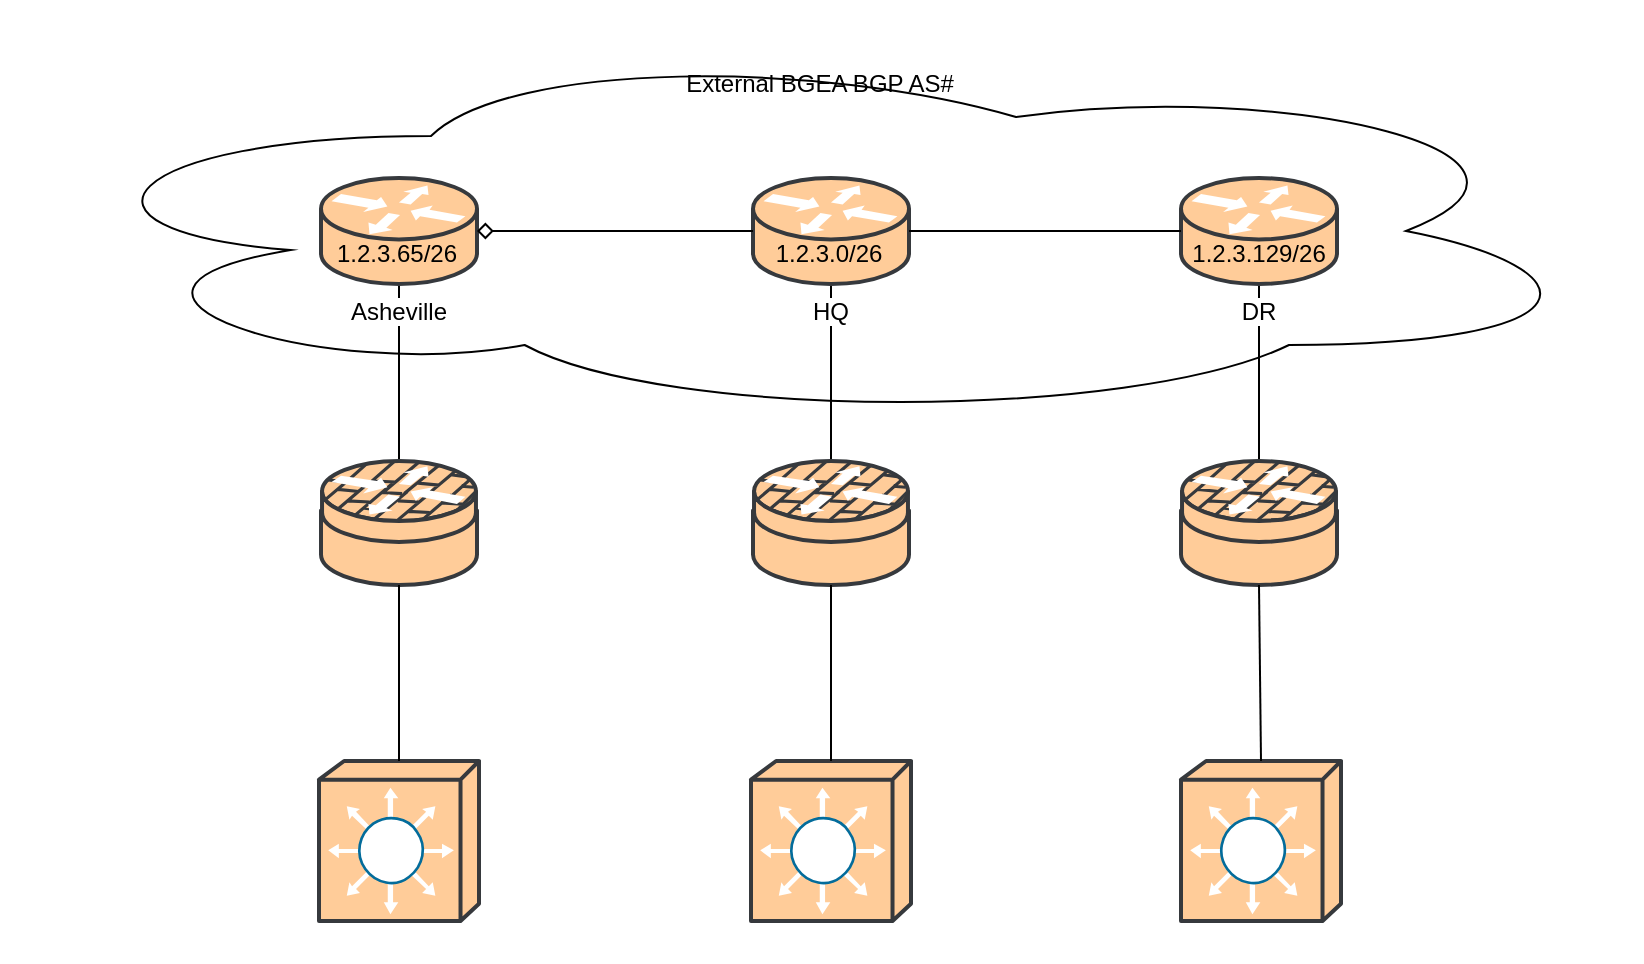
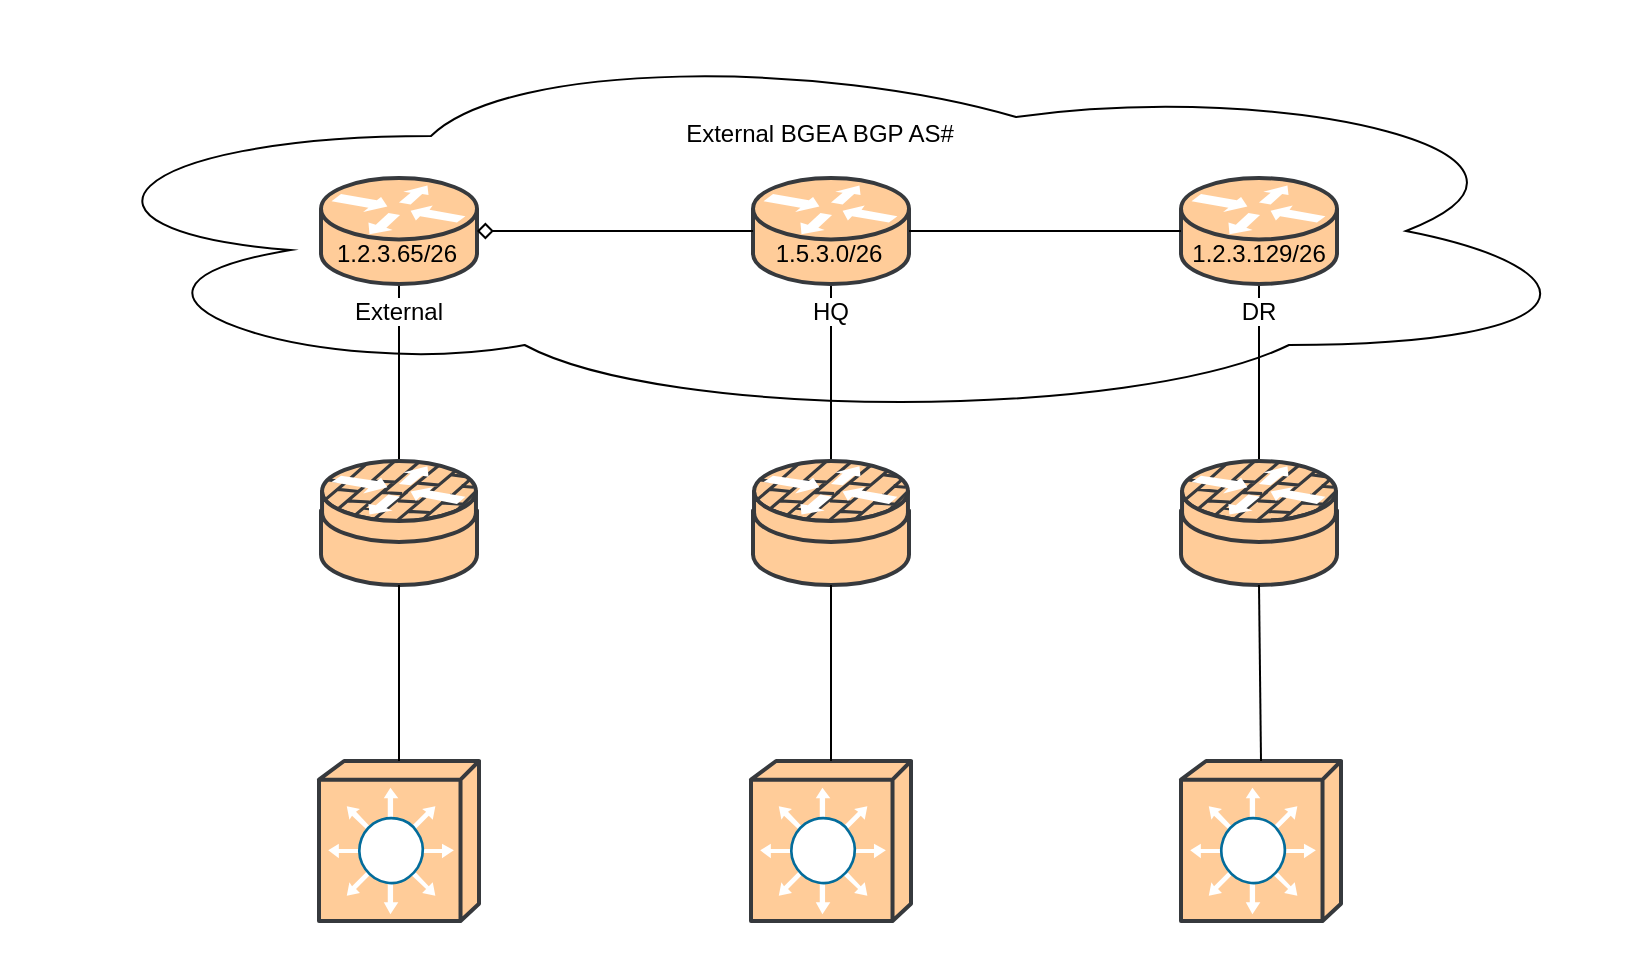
node "External BGEA BGP AS#": moved (821, 100) -> (821, 150)
node "1.2.3.0/26": label "1.2.3.0/26" -> "1.5.3.0/26"
node "Asheville": label "Asheville" -> "External"
